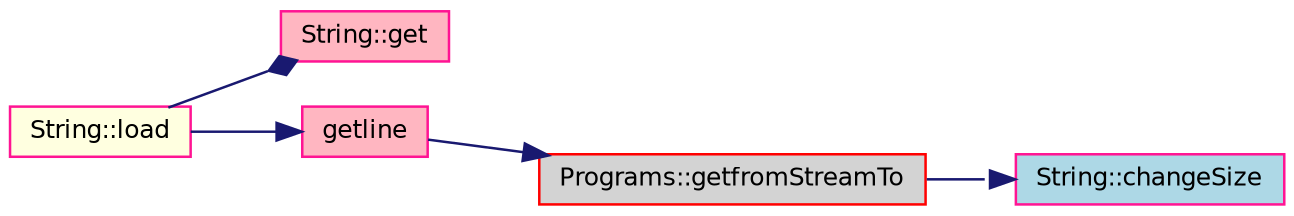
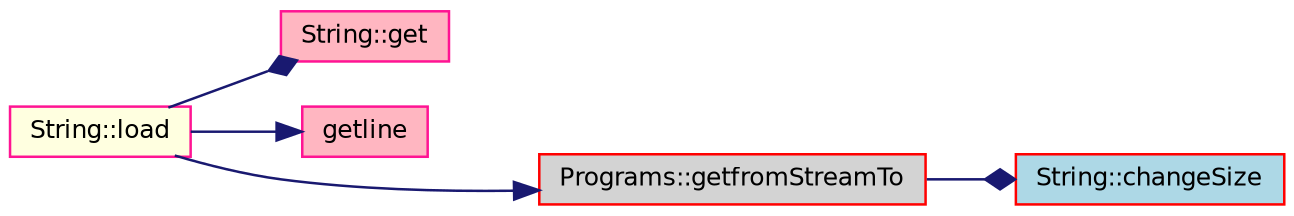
edge "getline" -> "Programs::getfromStreamTo": now "String::load" -> "Programs::getfromStreamTo"
edge "Programs::getfromStreamTo" -> "String::changeSize": arrowhead normal -> diamond
node "String::changeSize": color deeppink -> red
